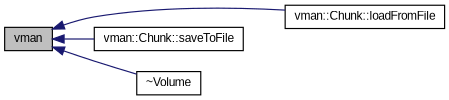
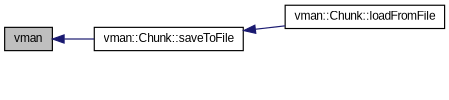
edge "vman::Chunk::loadFromFile" -> "vman": now "vman::Chunk::loadFromFile" -> "vman::Chunk::saveToFile"
node "~Volume": removed
